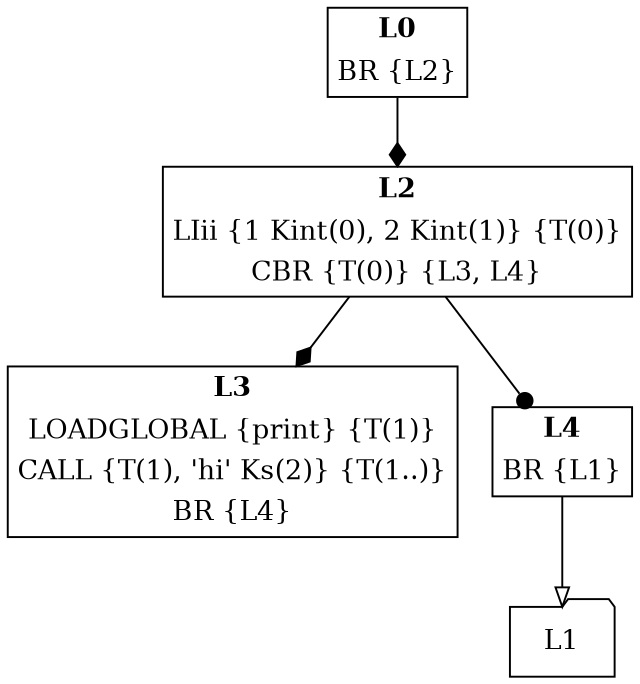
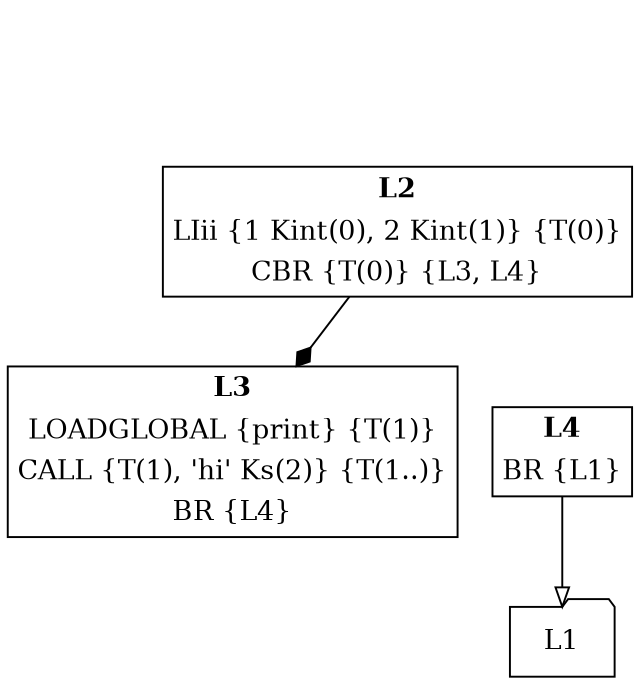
node "L0": removed
edge "L2" -> "L4": removed
